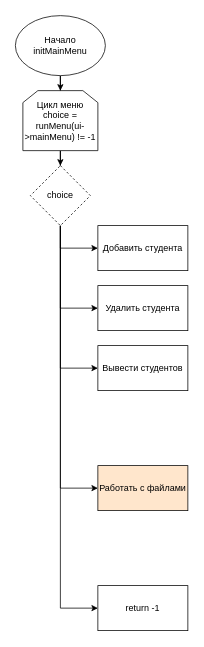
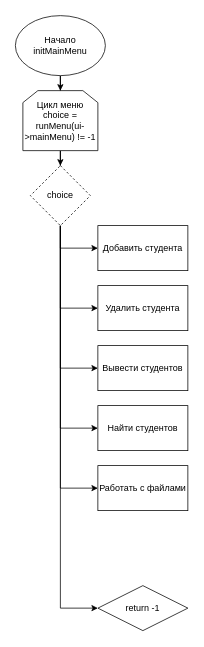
edge "choice" -> "Найти студентов": added
node "Найти студентов": added
node "Работать с файлами": fillcolor #ffe6cc -> #ffffff
node "return -1": shape rectangle -> diamond
